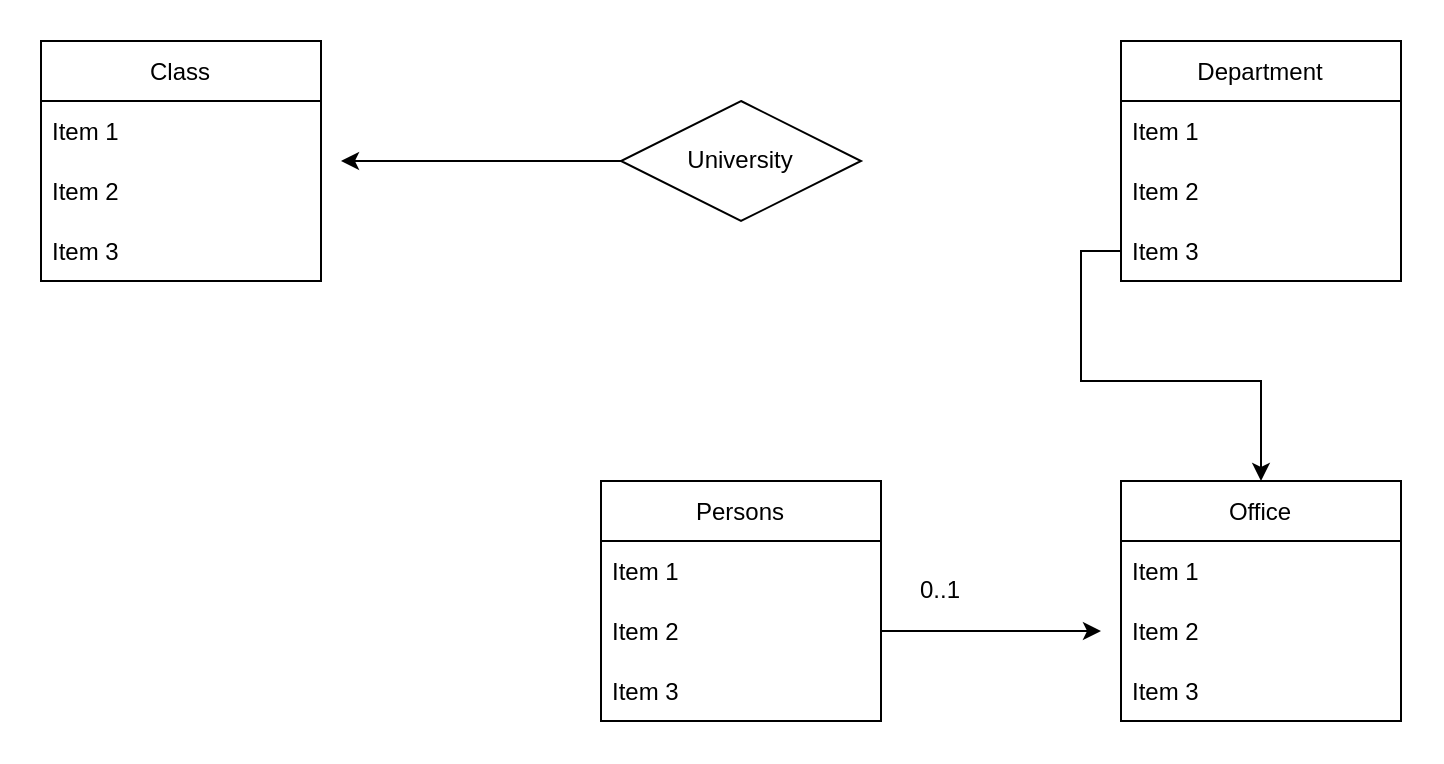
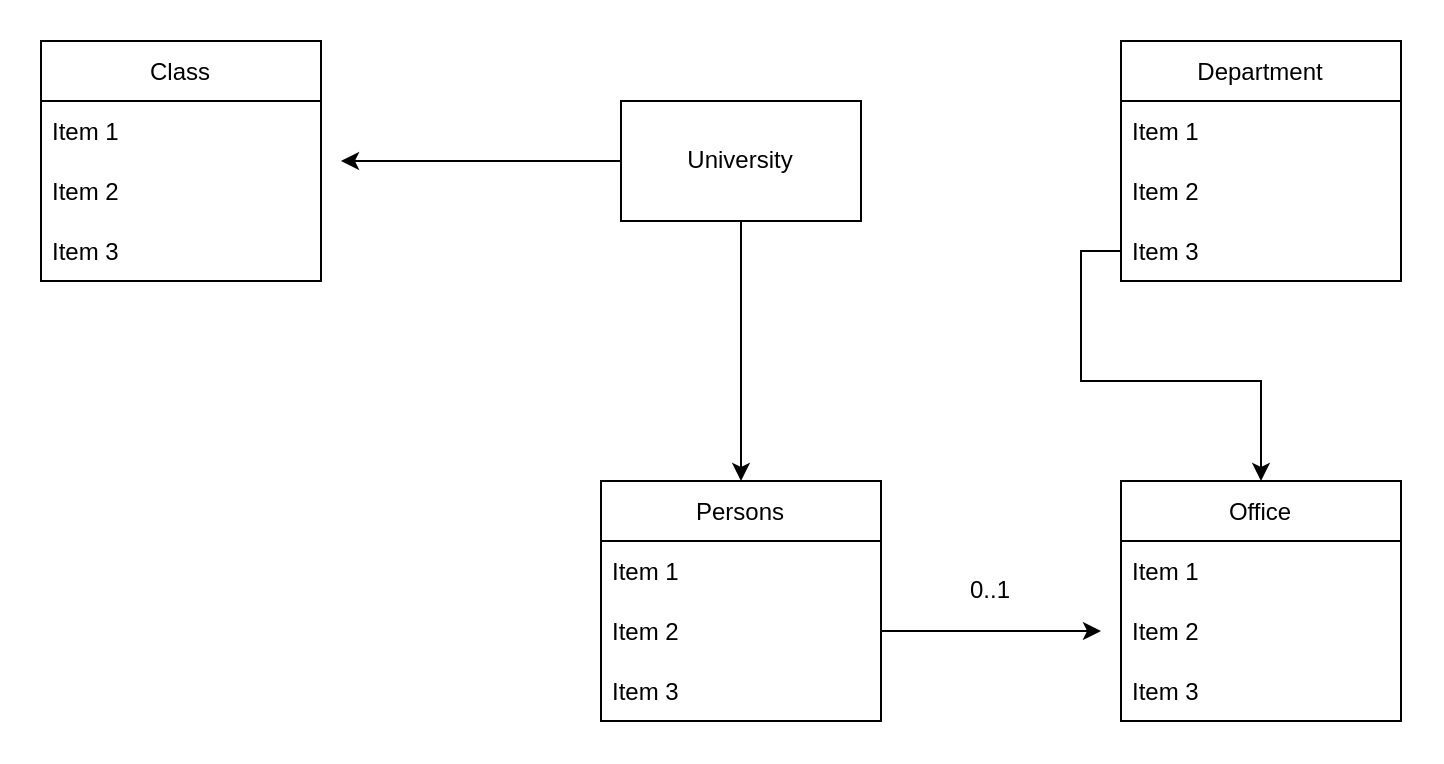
node "University": shape diamond -> rectangle
edge "University" -> "Persons": added
node "0..1": moved (941, 591) -> (991, 591)
